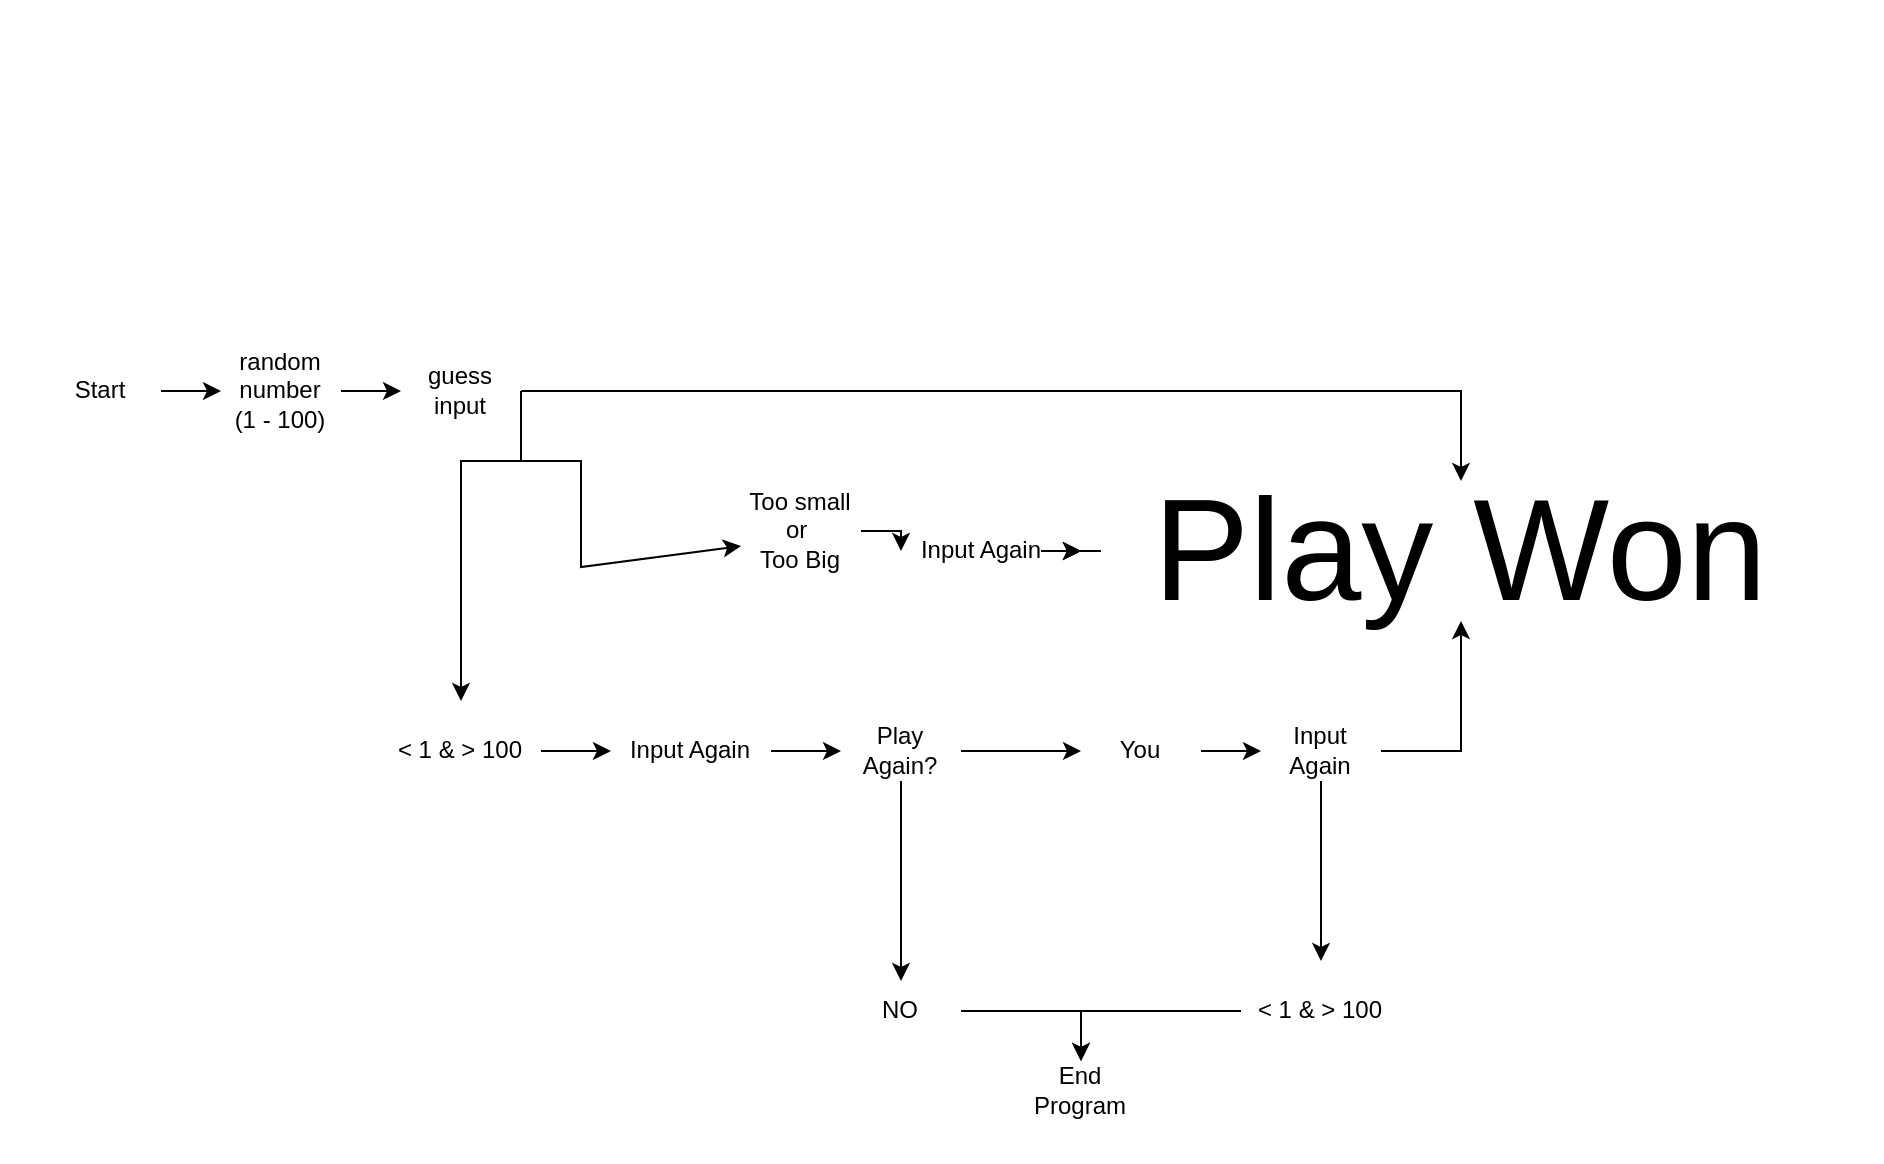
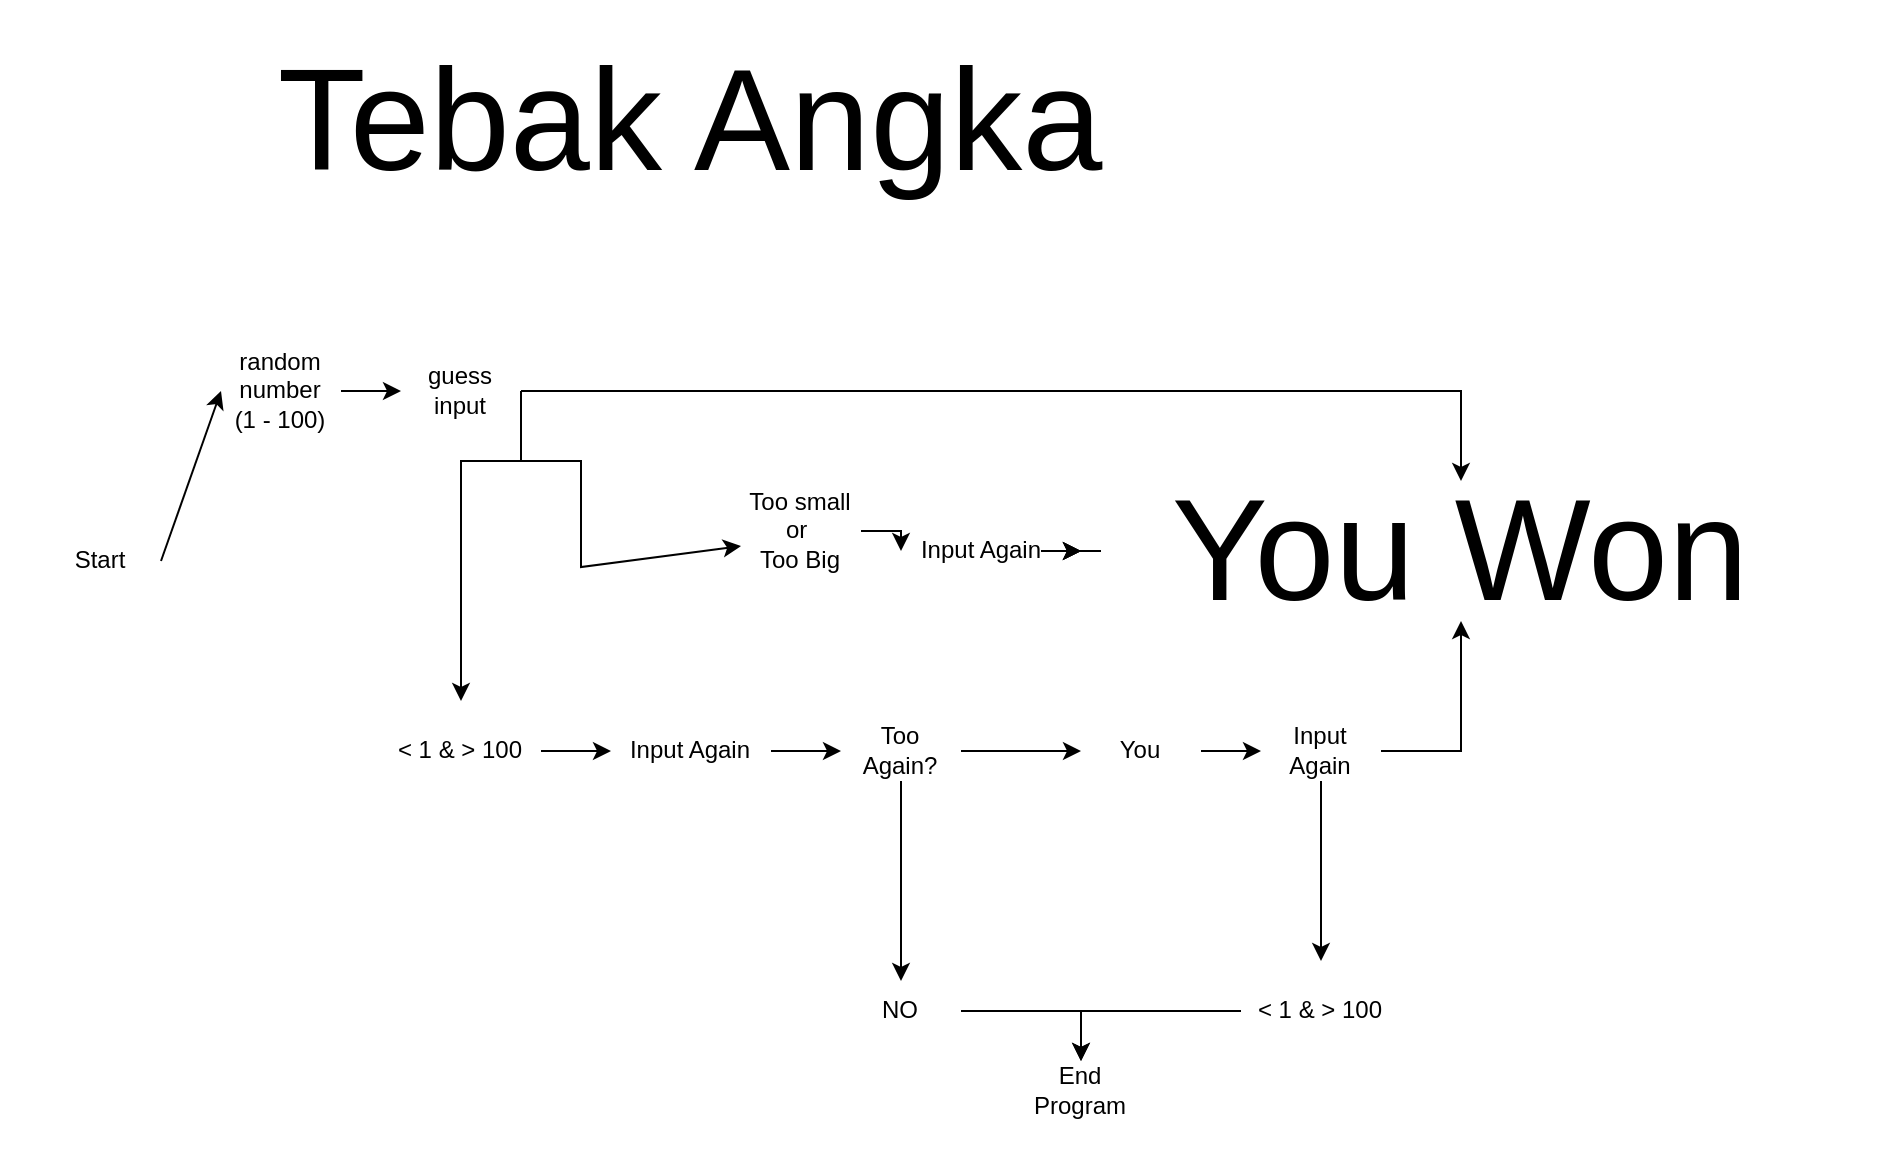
node "Tebak Angka": added
node "Start": moved (101, 391) -> (101, 561)
node "Play Won": label "Play Won" -> "You Won"
node "Play Again?": label "Play Again?" -> "Too Again?"
